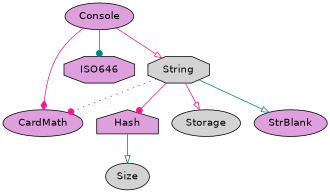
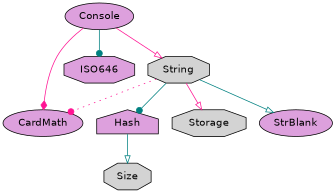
edge "String" -> "Hash": color deeppink -> teal
node "Storage": shape ellipse -> octagon
node "Size": shape ellipse -> octagon
